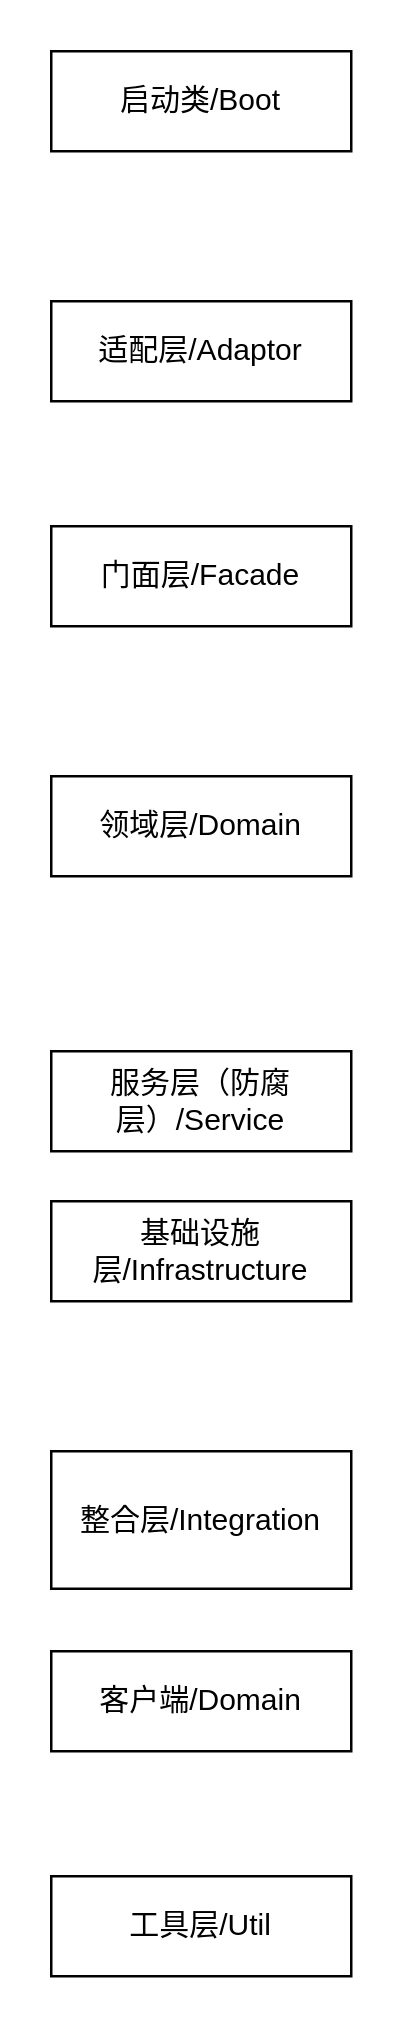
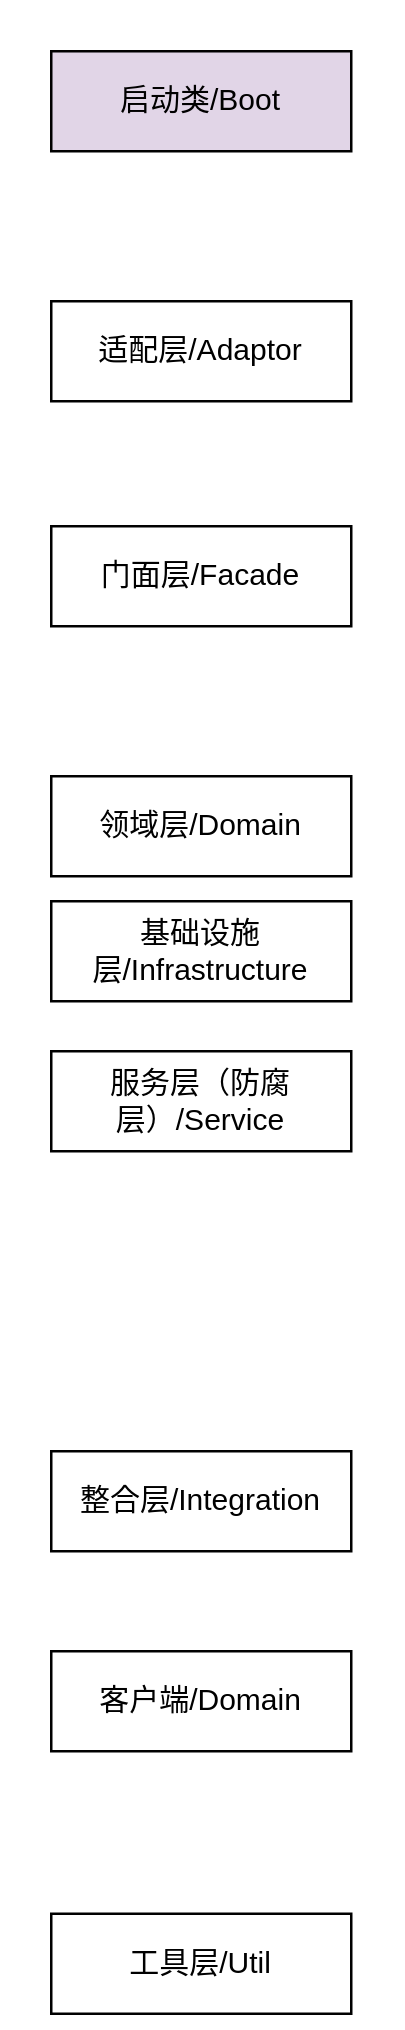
node "启动类/Boot": fillcolor #ffffff -> #e1d5e7
node "基础设施层/Infrastructure": moved (201, 1251) -> (201, 951)
node "整合层/Integration": size 300x138 -> 300x100
node "工具层/Util": moved (201, 1926) -> (201, 1964)
